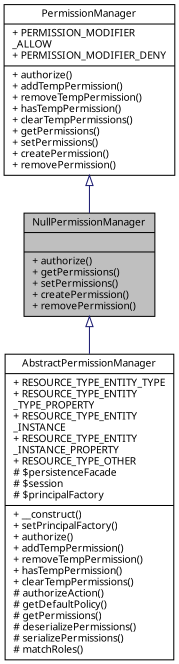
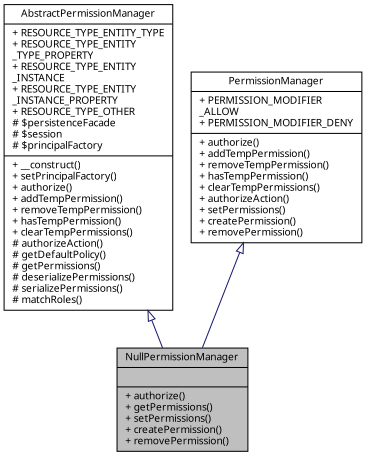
node "PermissionManager": text "+ getPermissions()" -> "+ authorizeAction()"
edge "AbstractPermissionManager" -> "NullPermissionManager": reversed
